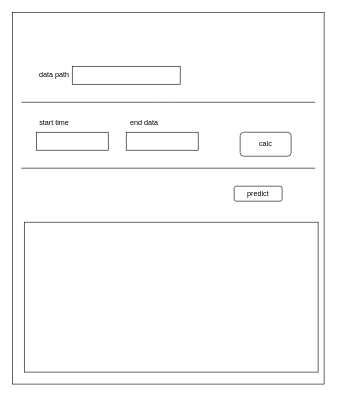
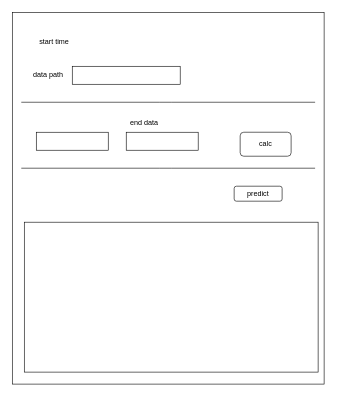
node "data path": moved (54, 75) -> (48, 75)
node "start time": moved (54, 123) -> (54, 42)
